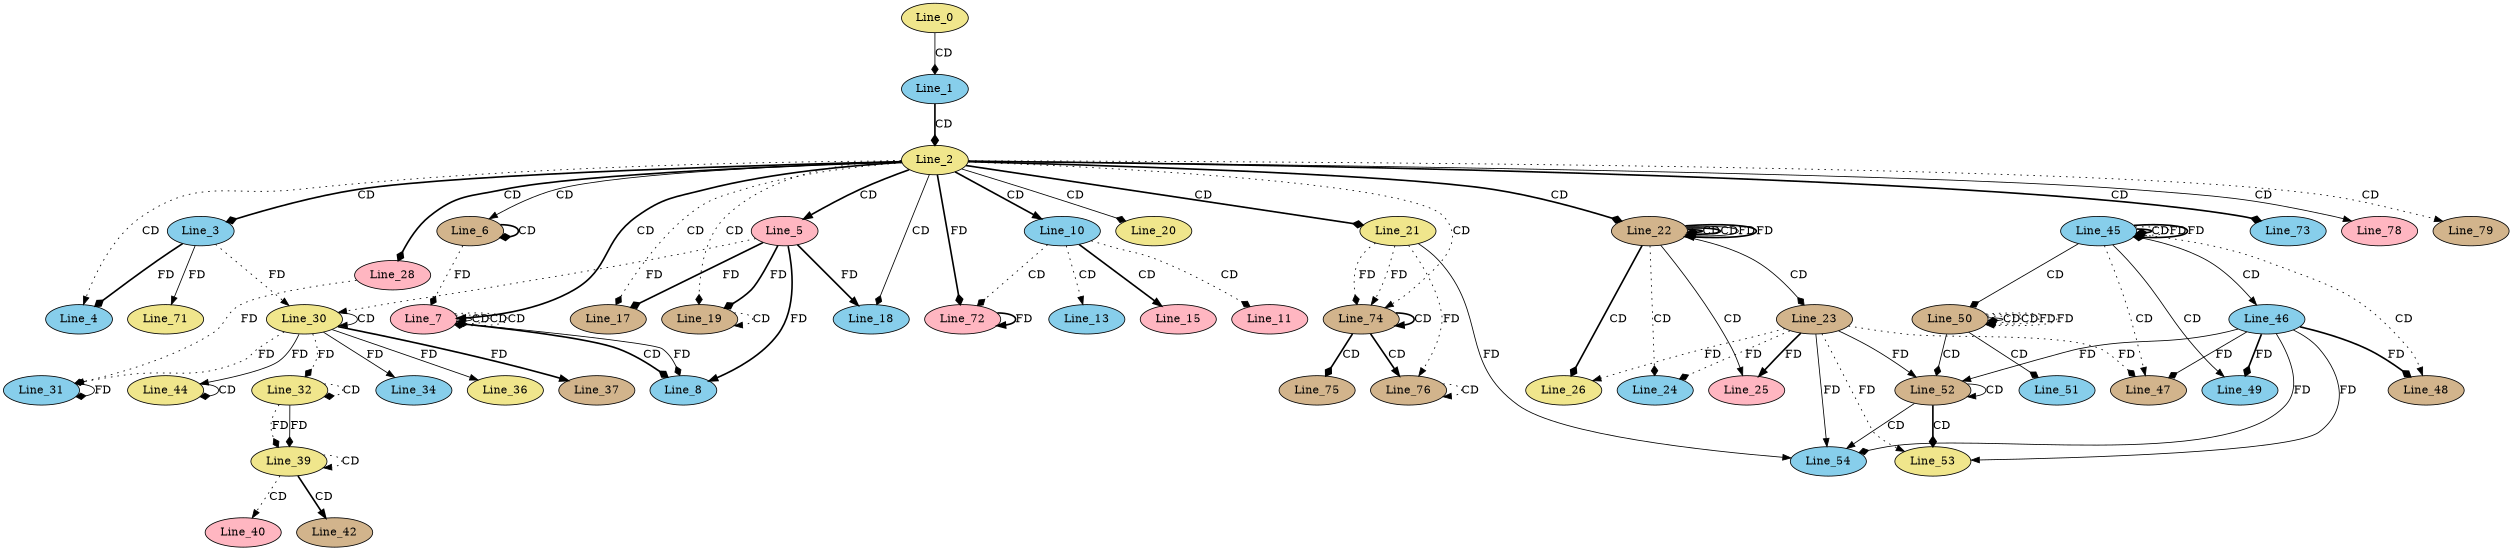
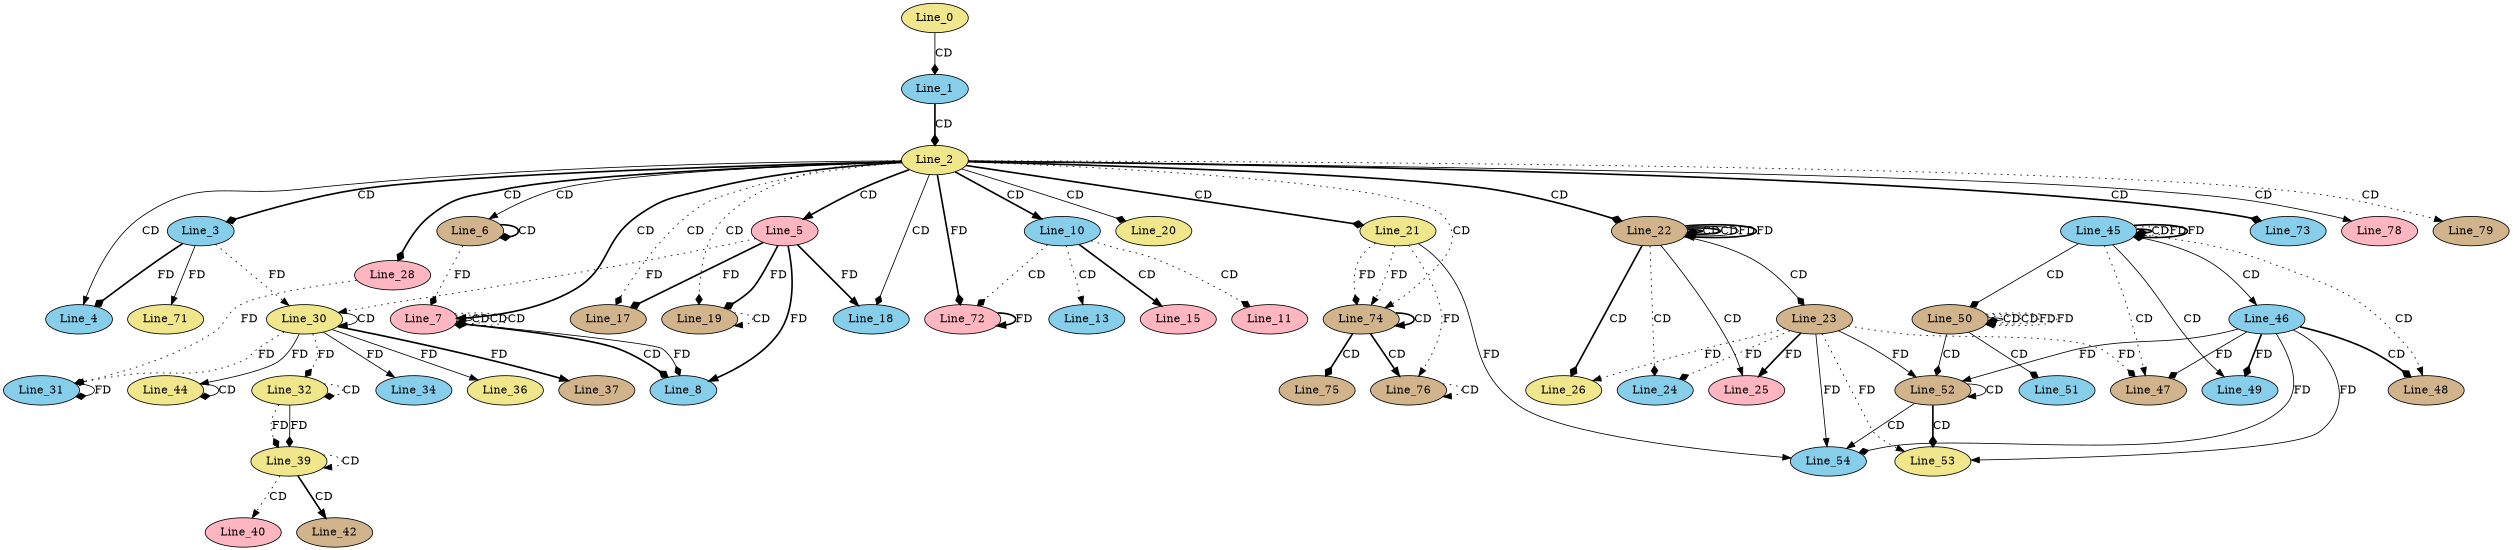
edge "Line_2" -> "Line_4": style dotted -> solid
edge "Line_46" -> "Line_48": label "FD" -> "CD"
